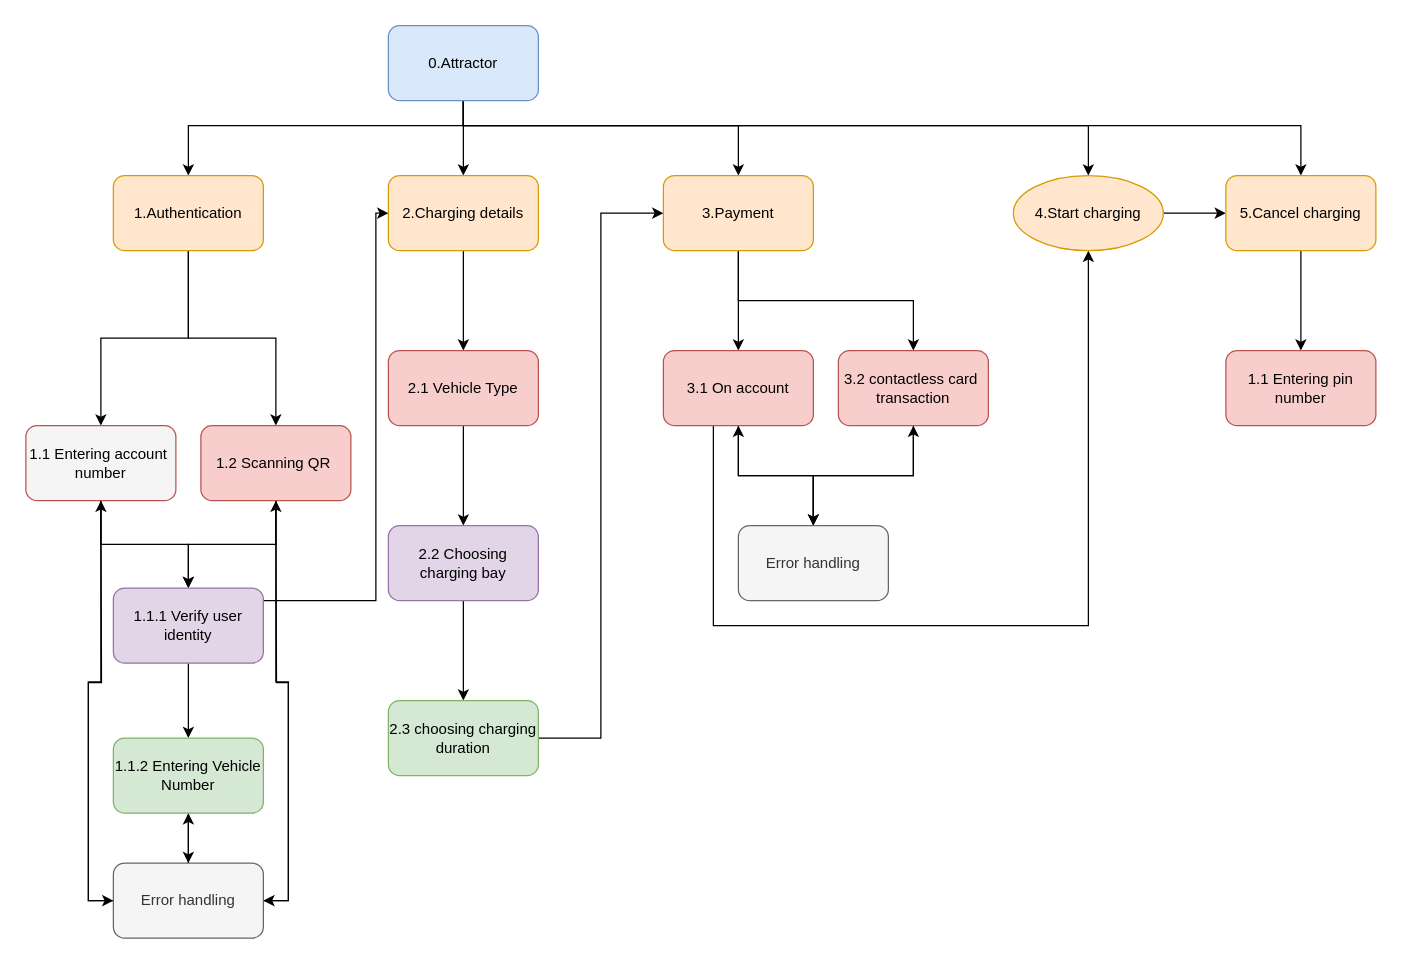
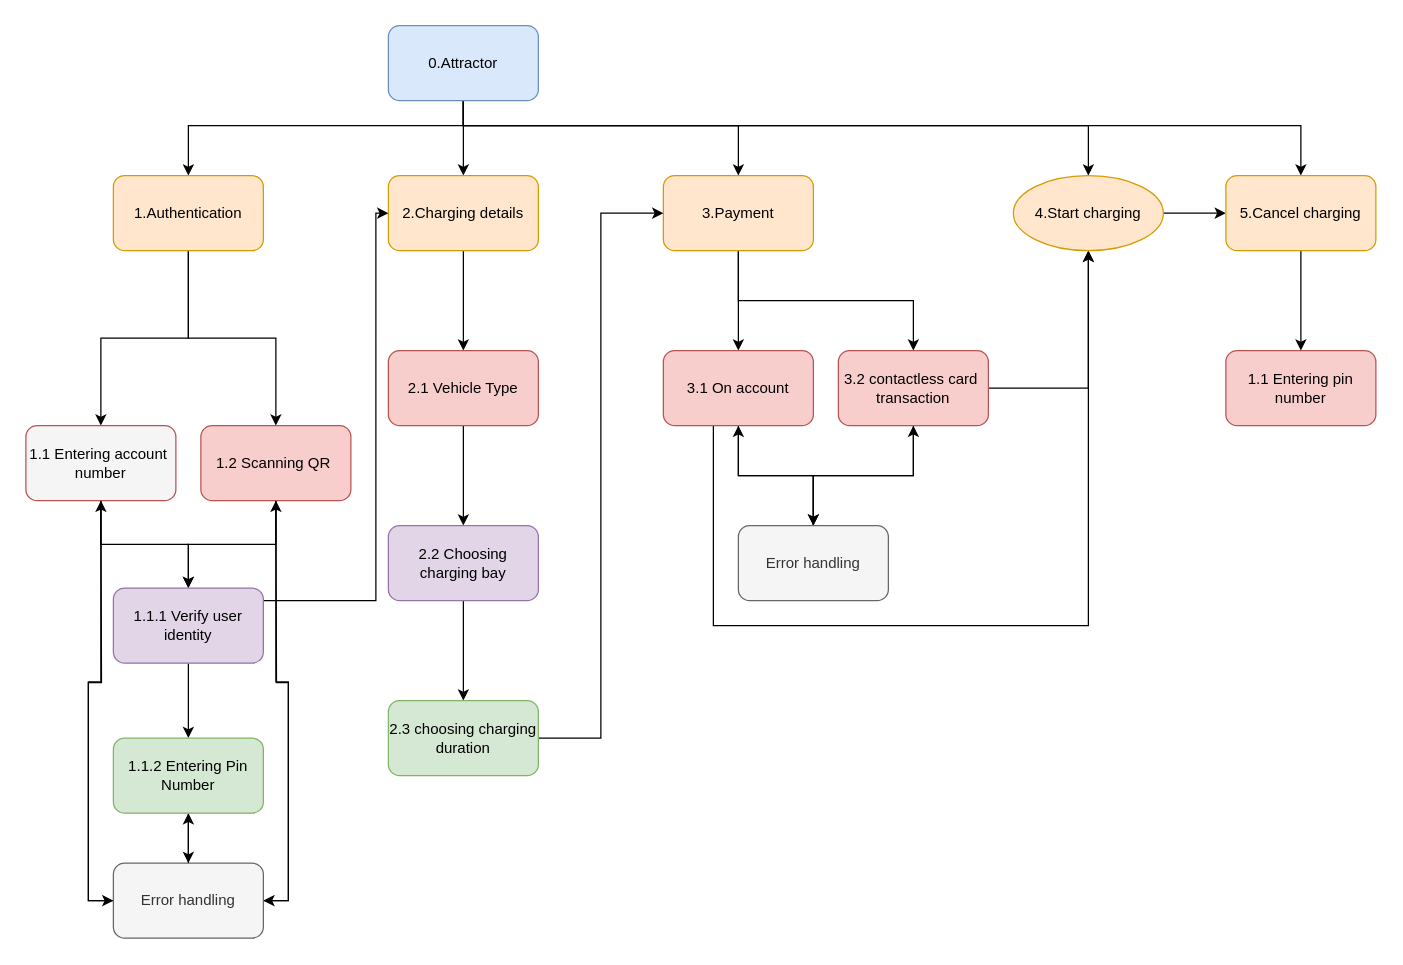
edge "3.2 contactless card transaction" -> "4.Start charging": added
node "1.1.2 Entering Vehicle Number": label "1.1.2 Entering Vehicle Number" -> "1.1.2 Entering Pin Number"
